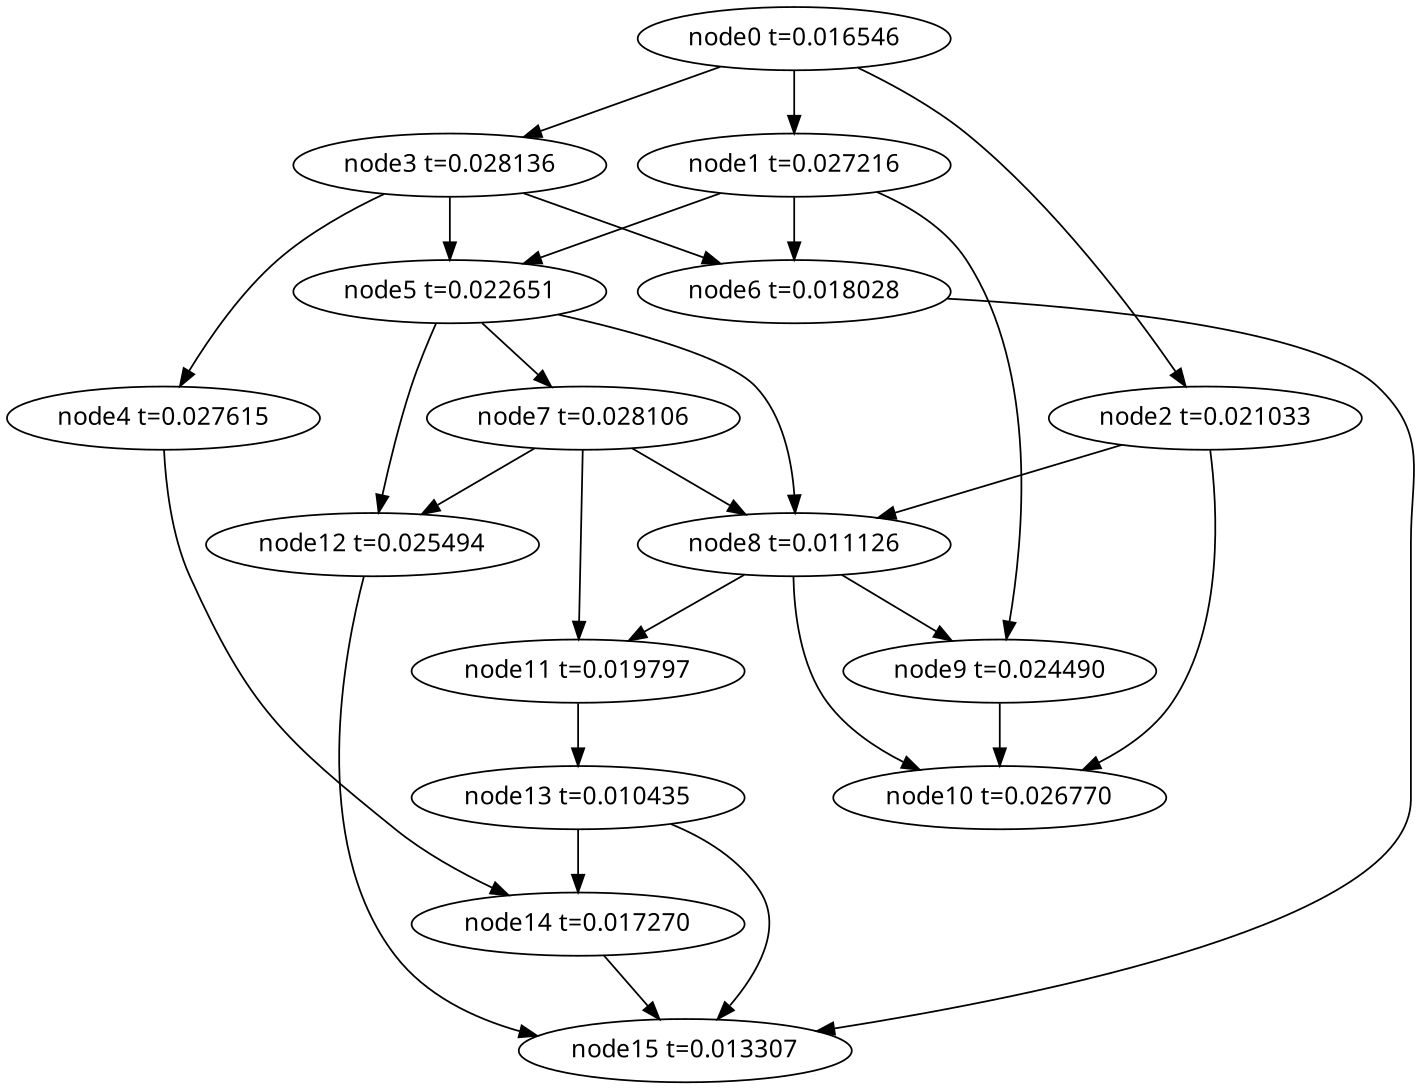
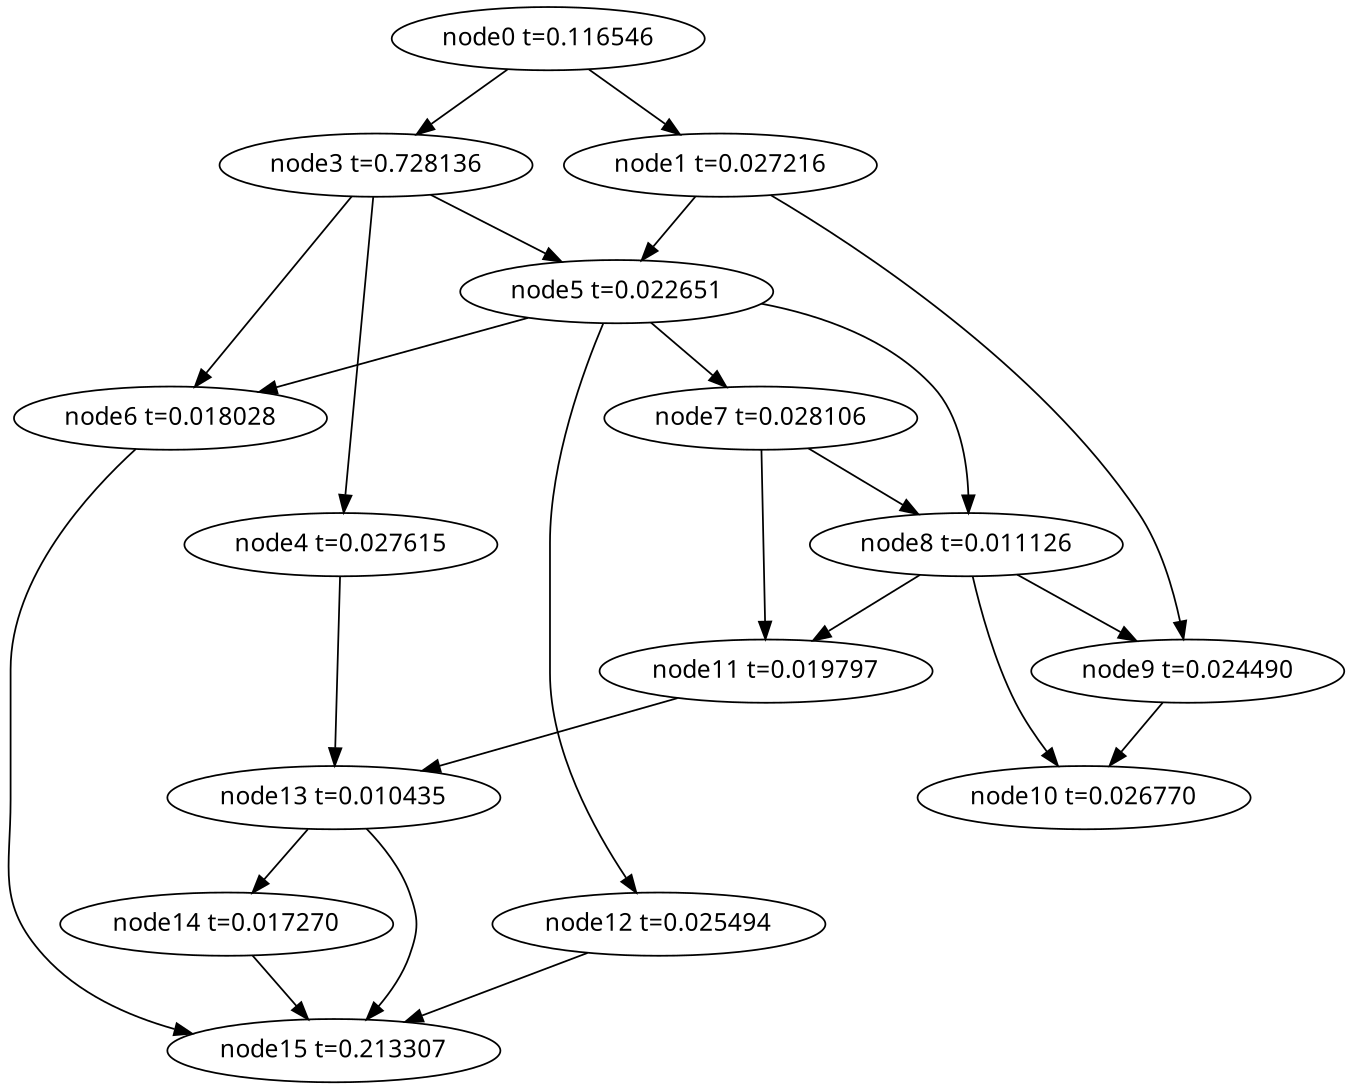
node "node0 t=0.016546": label "node0 t=0.016546" -> "node0 t=0.116546"
node "node3 t=0.028136": label "node3 t=0.028136" -> "node3 t=0.728136"
edge "node1 t=0.027216" -> "node6 t=0.018028": now "node5 t=0.022651" -> "node6 t=0.018028"
node "node2 t=0.021033": removed
edge "node7 t=0.028106" -> "node12 t=0.025494": removed
edge "node4 t=0.027615" -> "node14 t=0.017270": now "node4 t=0.027615" -> "node13 t=0.010435"
node "node15 t=0.013307": label "node15 t=0.013307" -> "node15 t=0.213307"
